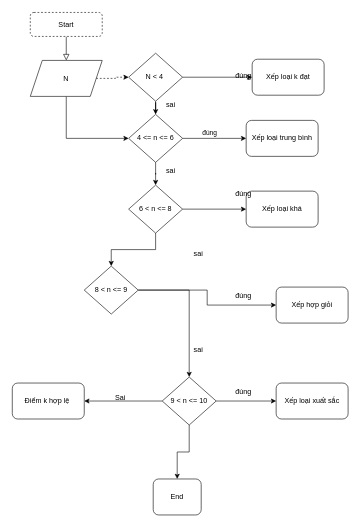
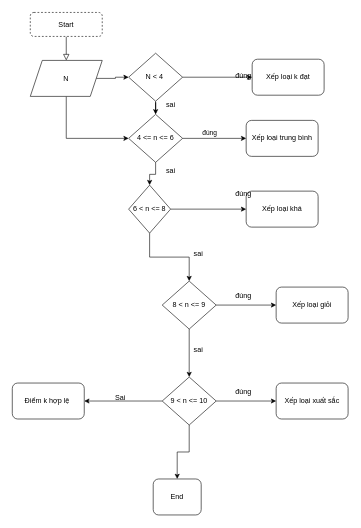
edge "N" -> "N < 4": style dashed -> solid
node "6 < n <= 8": size 54x48 -> 42x48
node "8 < n <= 9": moved (111, 290) -> (189, 305)
node "Xếp hợp giỏi": label "Xếp hợp giỏi" -> "Xếp loại giỏi"
